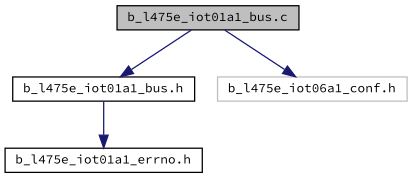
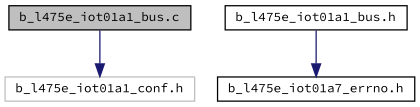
edge "b_l475e_iot01a1_bus.c" -> "b_l475e_iot01a1_bus.h": removed
node "b_l475e_iot06a1_conf.h": label "b_l475e_iot06a1_conf.h" -> "b_l475e_iot01a1_conf.h"
node "b_l475e_iot01a1_errno.h": label "b_l475e_iot01a1_errno.h" -> "b_l475e_iot01a7_errno.h"
